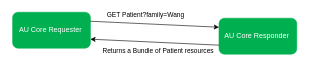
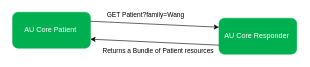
node "AU Core Requester": label "AU Core Requester" -> "AU Core Patient"
